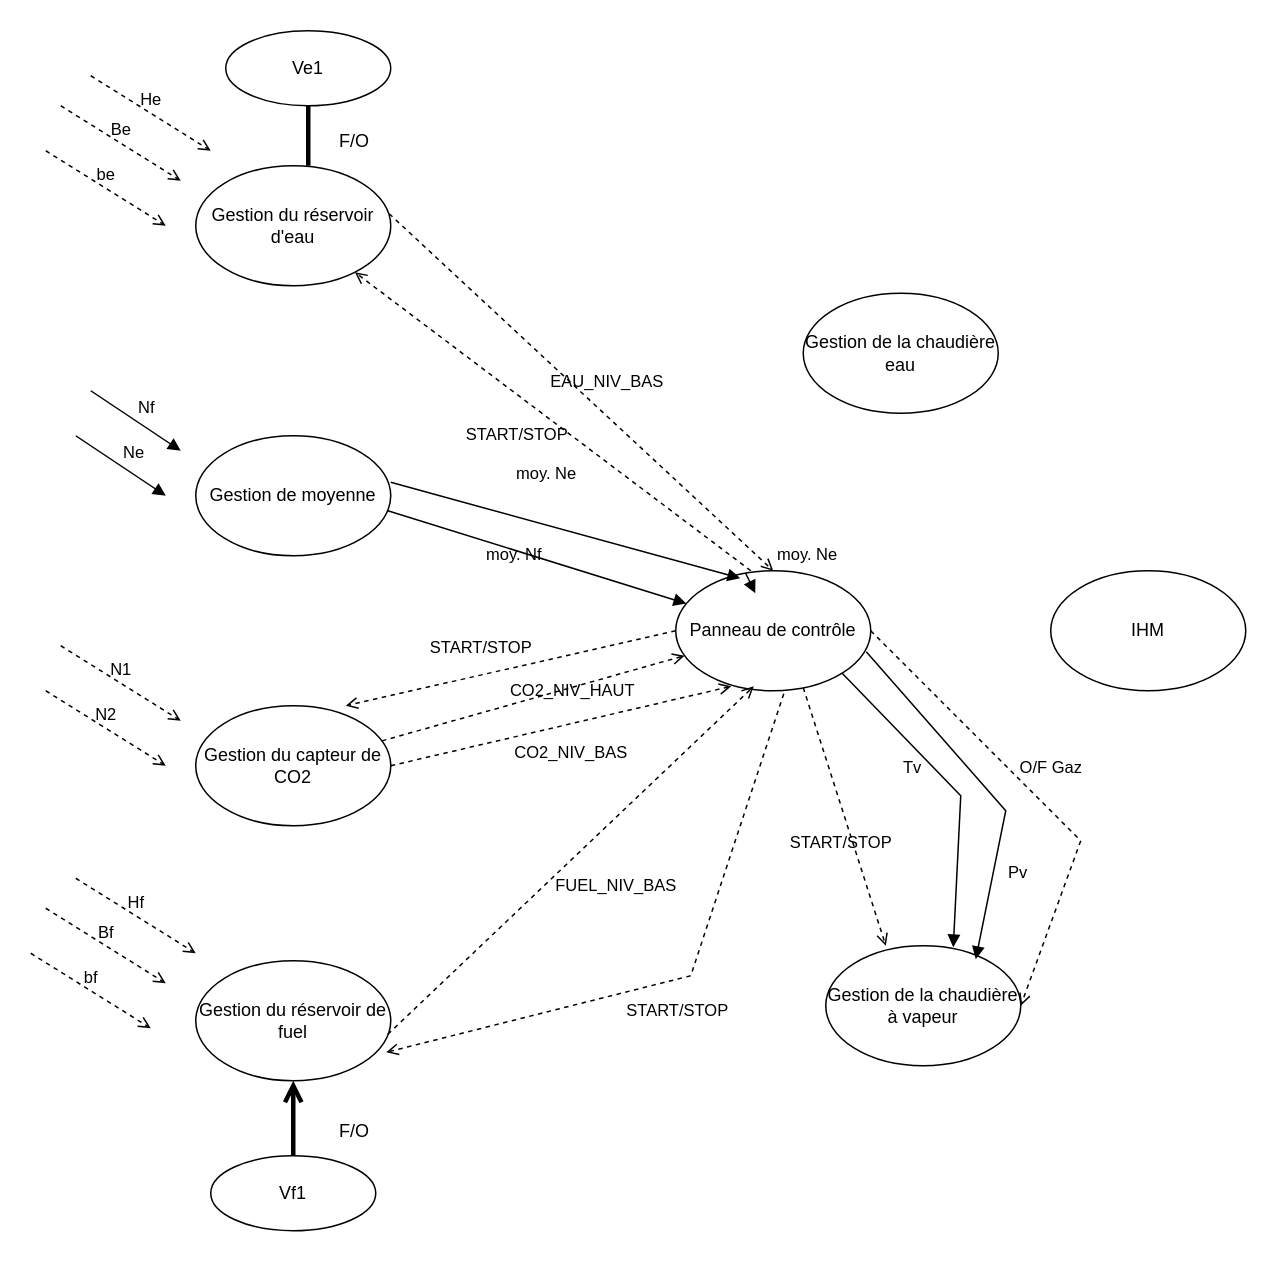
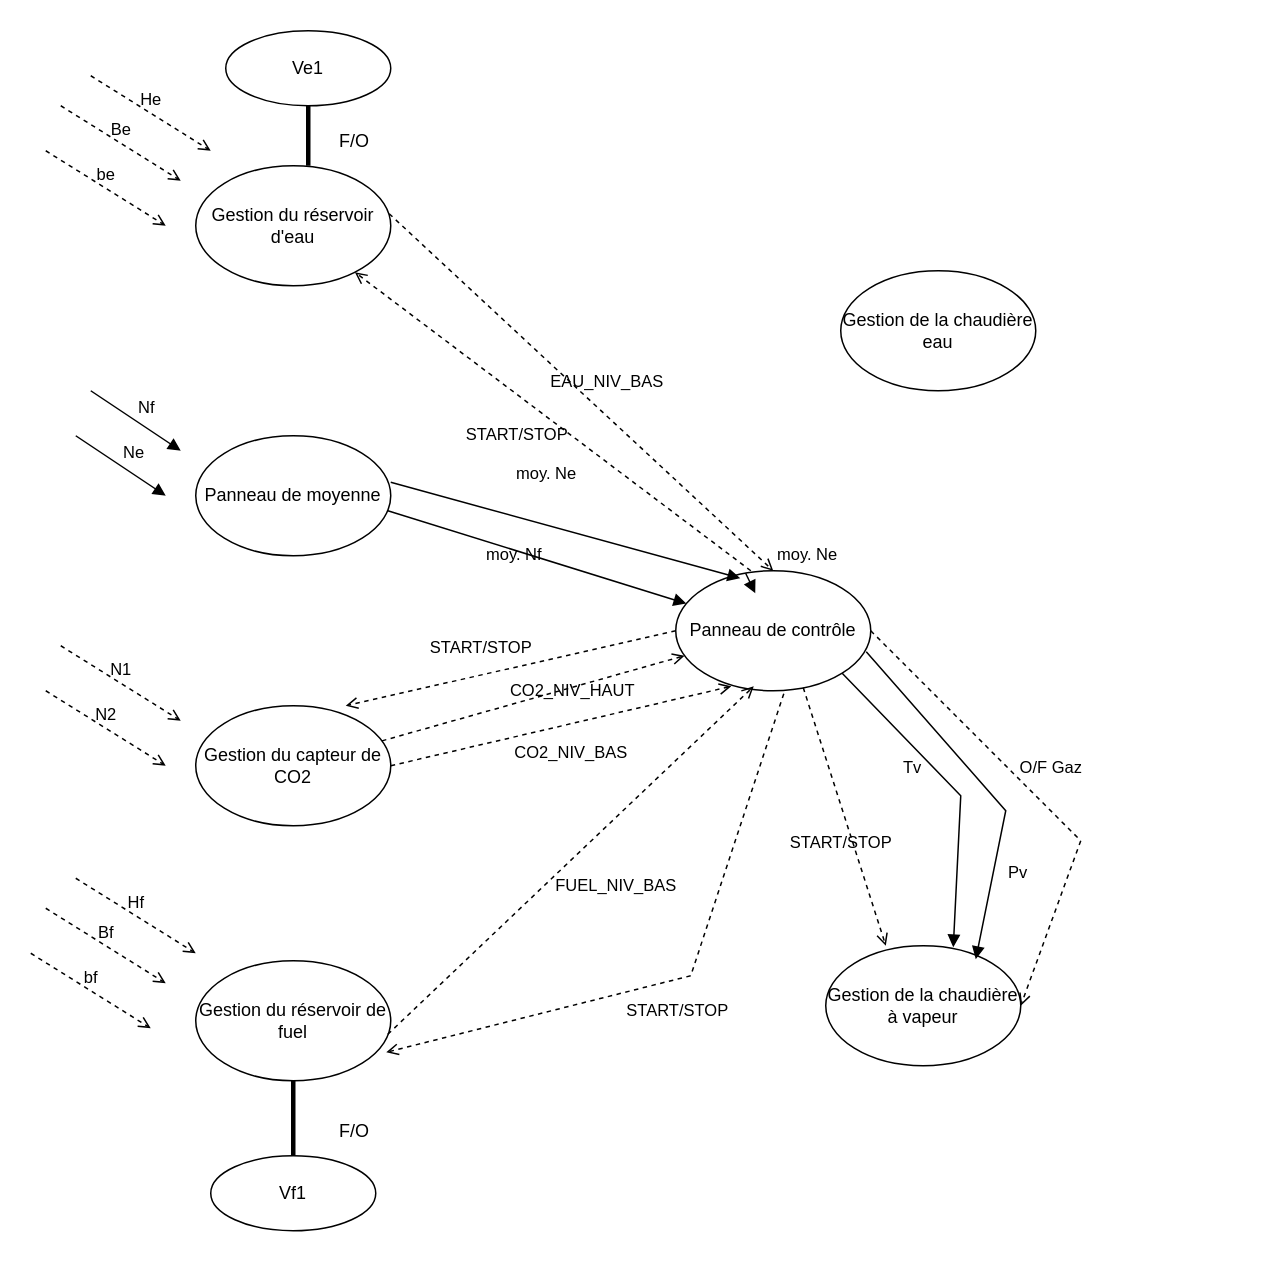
node "Gestion de la chaudière eau": moved (901, 353) -> (938, 331)
node "Gestion de moyenne": label "Gestion de moyenne" -> "Panneau de moyenne"
node "IHM": removed
edge "Vf1" -> "Gestion du réservoir de fuel": arrowhead open -> none
